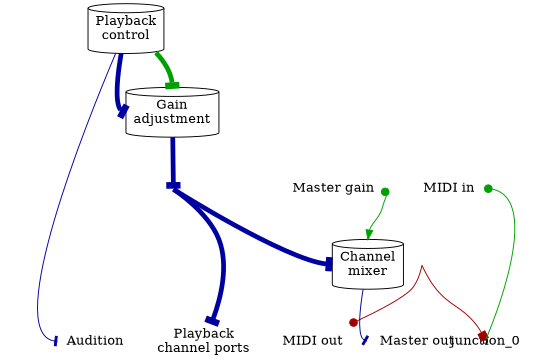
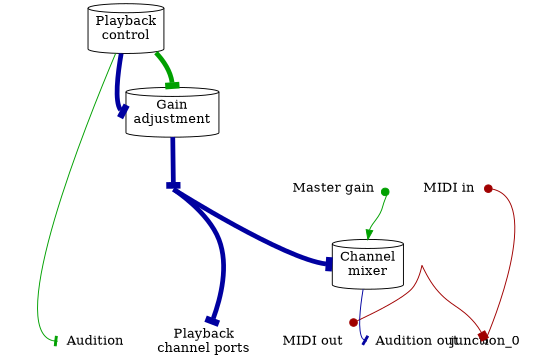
edge "Playback control" -> "Audition": color #0000a0 -> #00a000
edge "MIDI in" -- "junction_0": color #00a000 -> #a00000
node "Master out": label "Master out" -> "Audition out"
